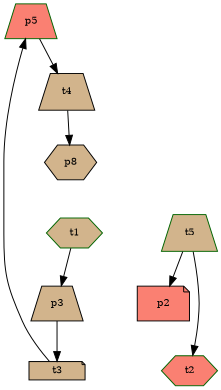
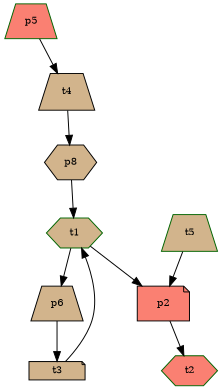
edge "p8" -> "t1": added
edge "t3" -> "p5": now "t3" -> "t1"
edge "t1" -> "p2": added
edge "t5" -> "t2": now "p2" -> "t2"
node "p3": label "p3" -> "p6"
